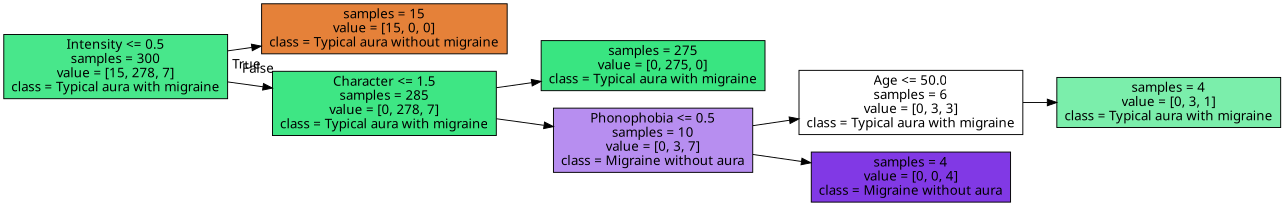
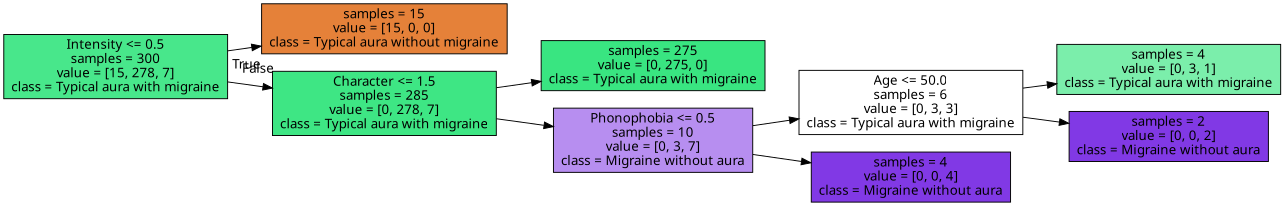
node "samples = 2 value = [0, 0, 2] class = Migraine without aura": added
